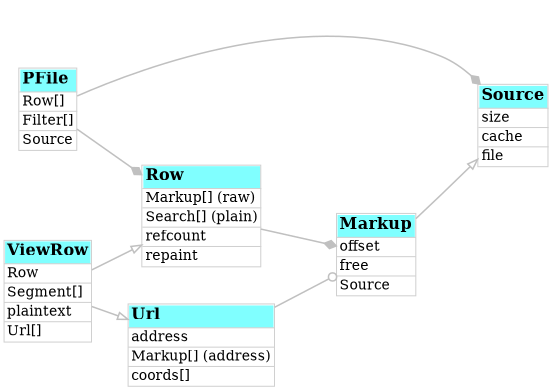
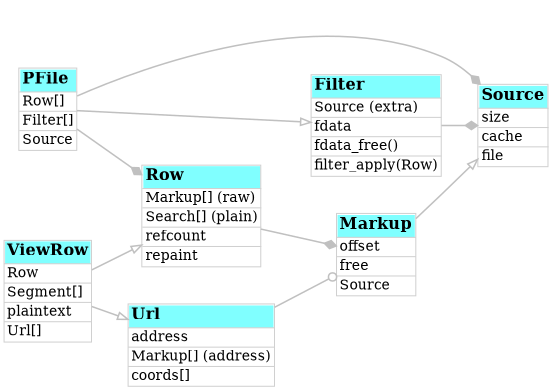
node "Filter": added
